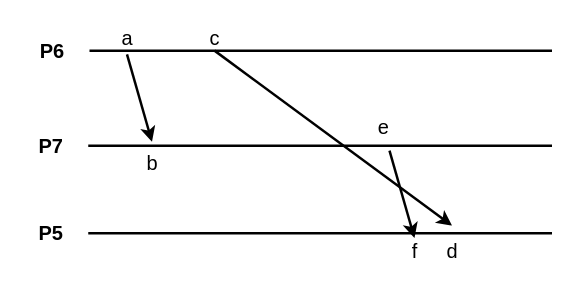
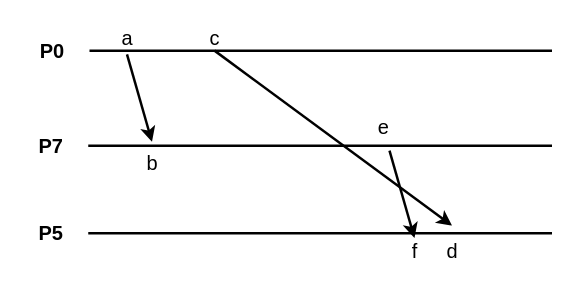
node "P6": label "P6" -> "P0"
